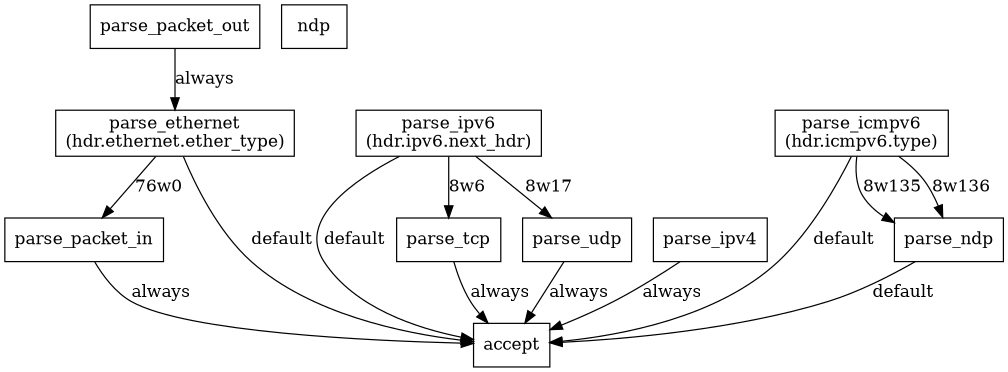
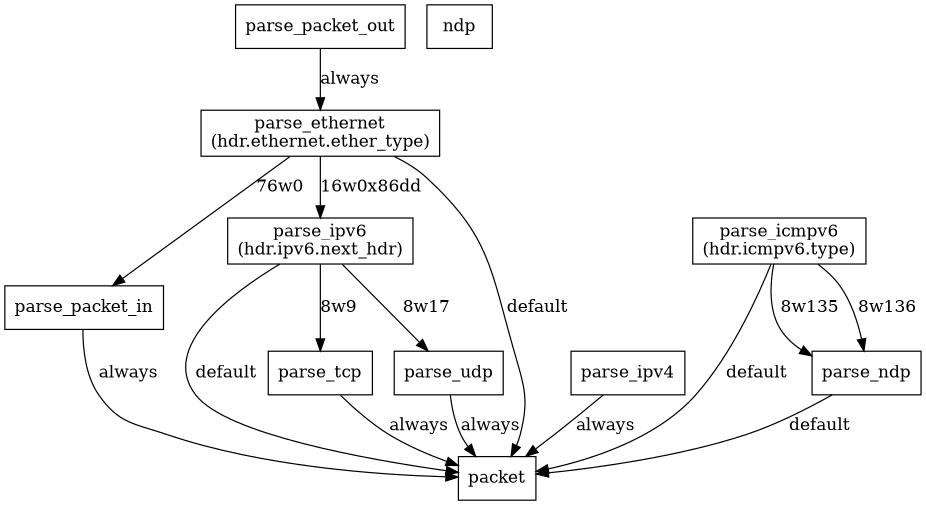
edge "parse_ethernet (hdr.ethernet.ether_type)" -> "parse_ipv6 (hdr.ipv6.next_hdr)": added, label "16w0x86dd"
edge "parse_ipv6 (hdr.ipv6.next_hdr)" -> "parse_tcp": label "8w6" -> "8w9"
node "accept": label "accept" -> "packet"
